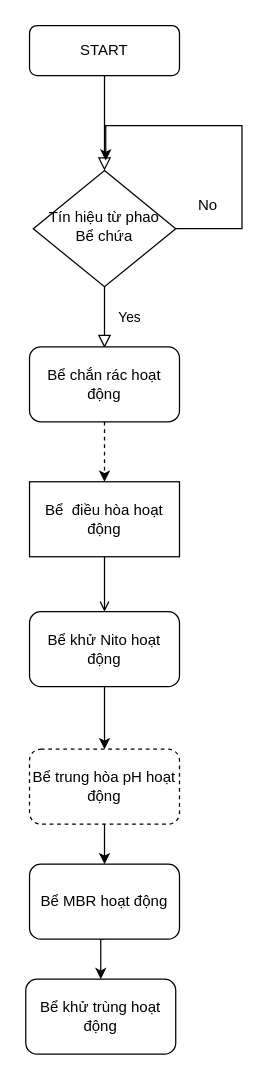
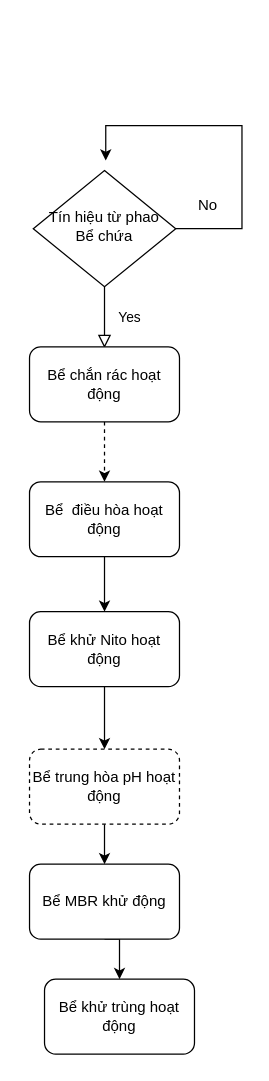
node "START": removed
edge "START" -> "Tín hiệu từ phao Bể chứa": removed
node "Bể điều hòa hoạt động": shape rectangle -> rounded rectangle
edge "Bể điều hòa hoạt động" -> "Bể khử Nito hoạt động": arrowhead open -> classic
node "Bể MBR hoạt động": label "Bể MBR hoạt động" -> "Bể MBR khử động"
node "Bể khử trùng hoạt động": moved (101, 1017) -> (119, 1017)
